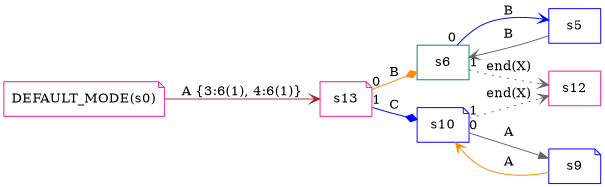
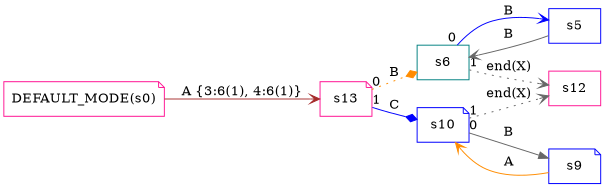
edge "s13" -> "s6": style solid -> dotted
edge "s10" -> "s9": label "A" -> "B"
